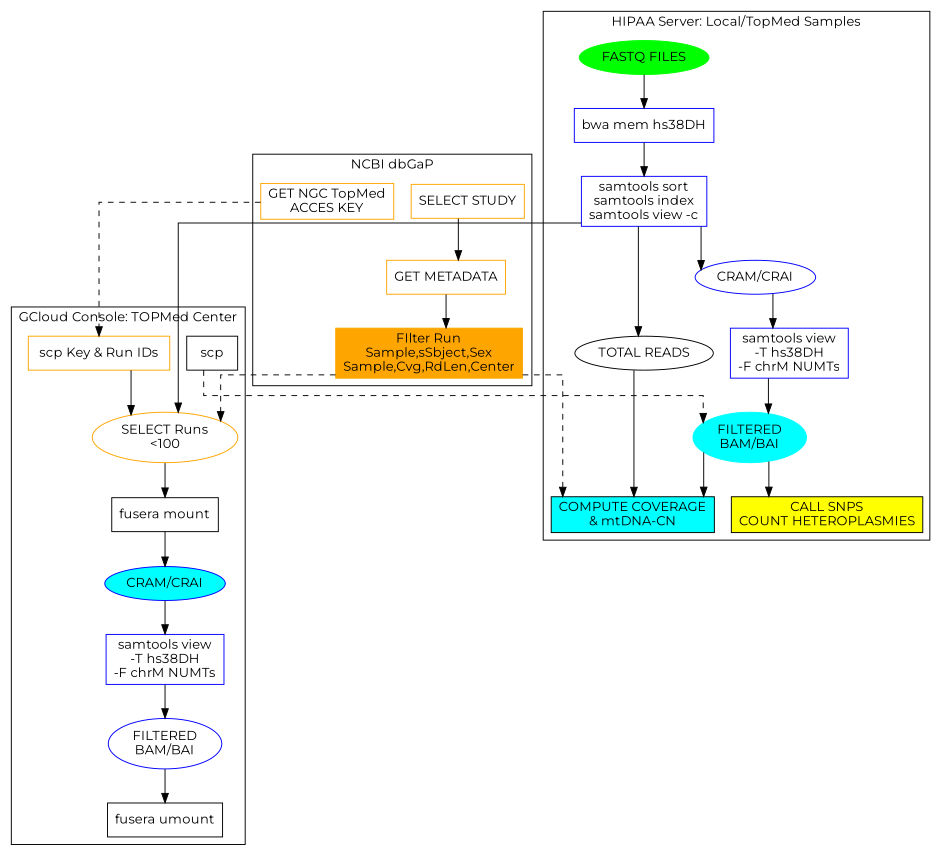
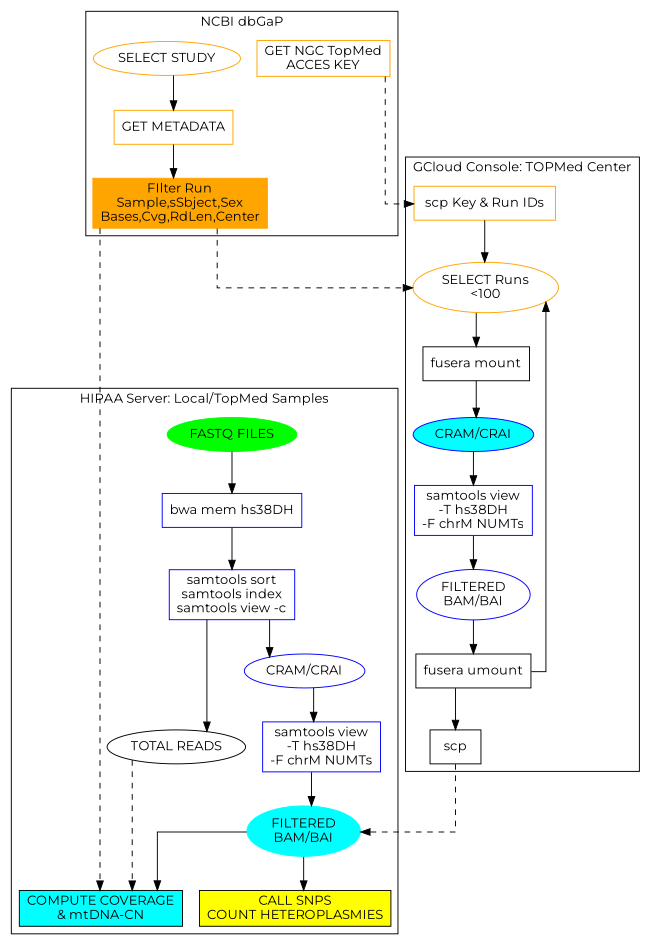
node "SELECT STUDY": shape box -> ellipse
edge "samtools sort samtools index samtools view -c" -> "SELECT Runs <100": now "fusera umount" -> "SELECT Runs <100"
node "FIlter Run Sample,sSbject,Sex Sample,Cvg,RdLen,Center": label "FIlter Run Sample,sSbject,Sex Sample,Cvg,RdLen,Center" -> "FIlter Run Sample,sSbject,Sex Bases,Cvg,RdLen,Center"
edge "TOTAL READS" -> "COMPUTE COVERAGE & mtDNA-CN": style solid -> dashed
edge "fusera umount" -> "scp": added
